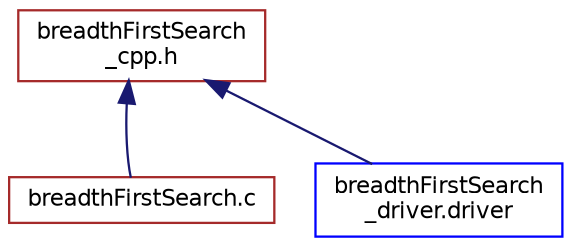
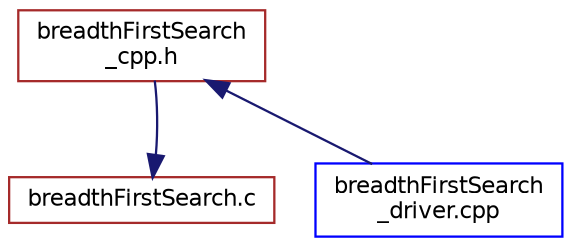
edge "breadthFirstSearch.c" -> "breadthFirstSearch _cpp.h": reversed
node "breadthFirstSearch _driver.driver": label "breadthFirstSearch _driver.driver" -> "breadthFirstSearch _driver.cpp"
